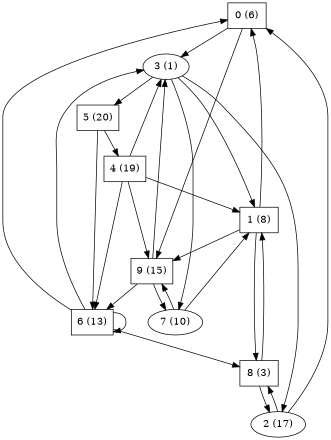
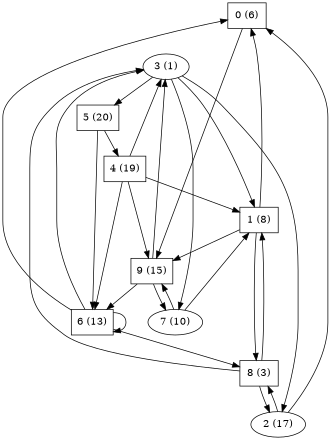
edge "0 (6)" -> "3 (1)": now "8 (3)" -> "3 (1)"
